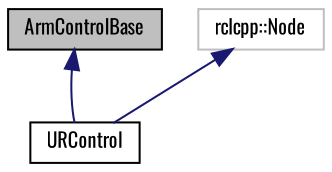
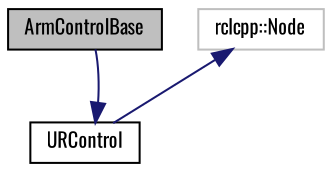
edge "URControl" -> "ArmControlBase": reversed
